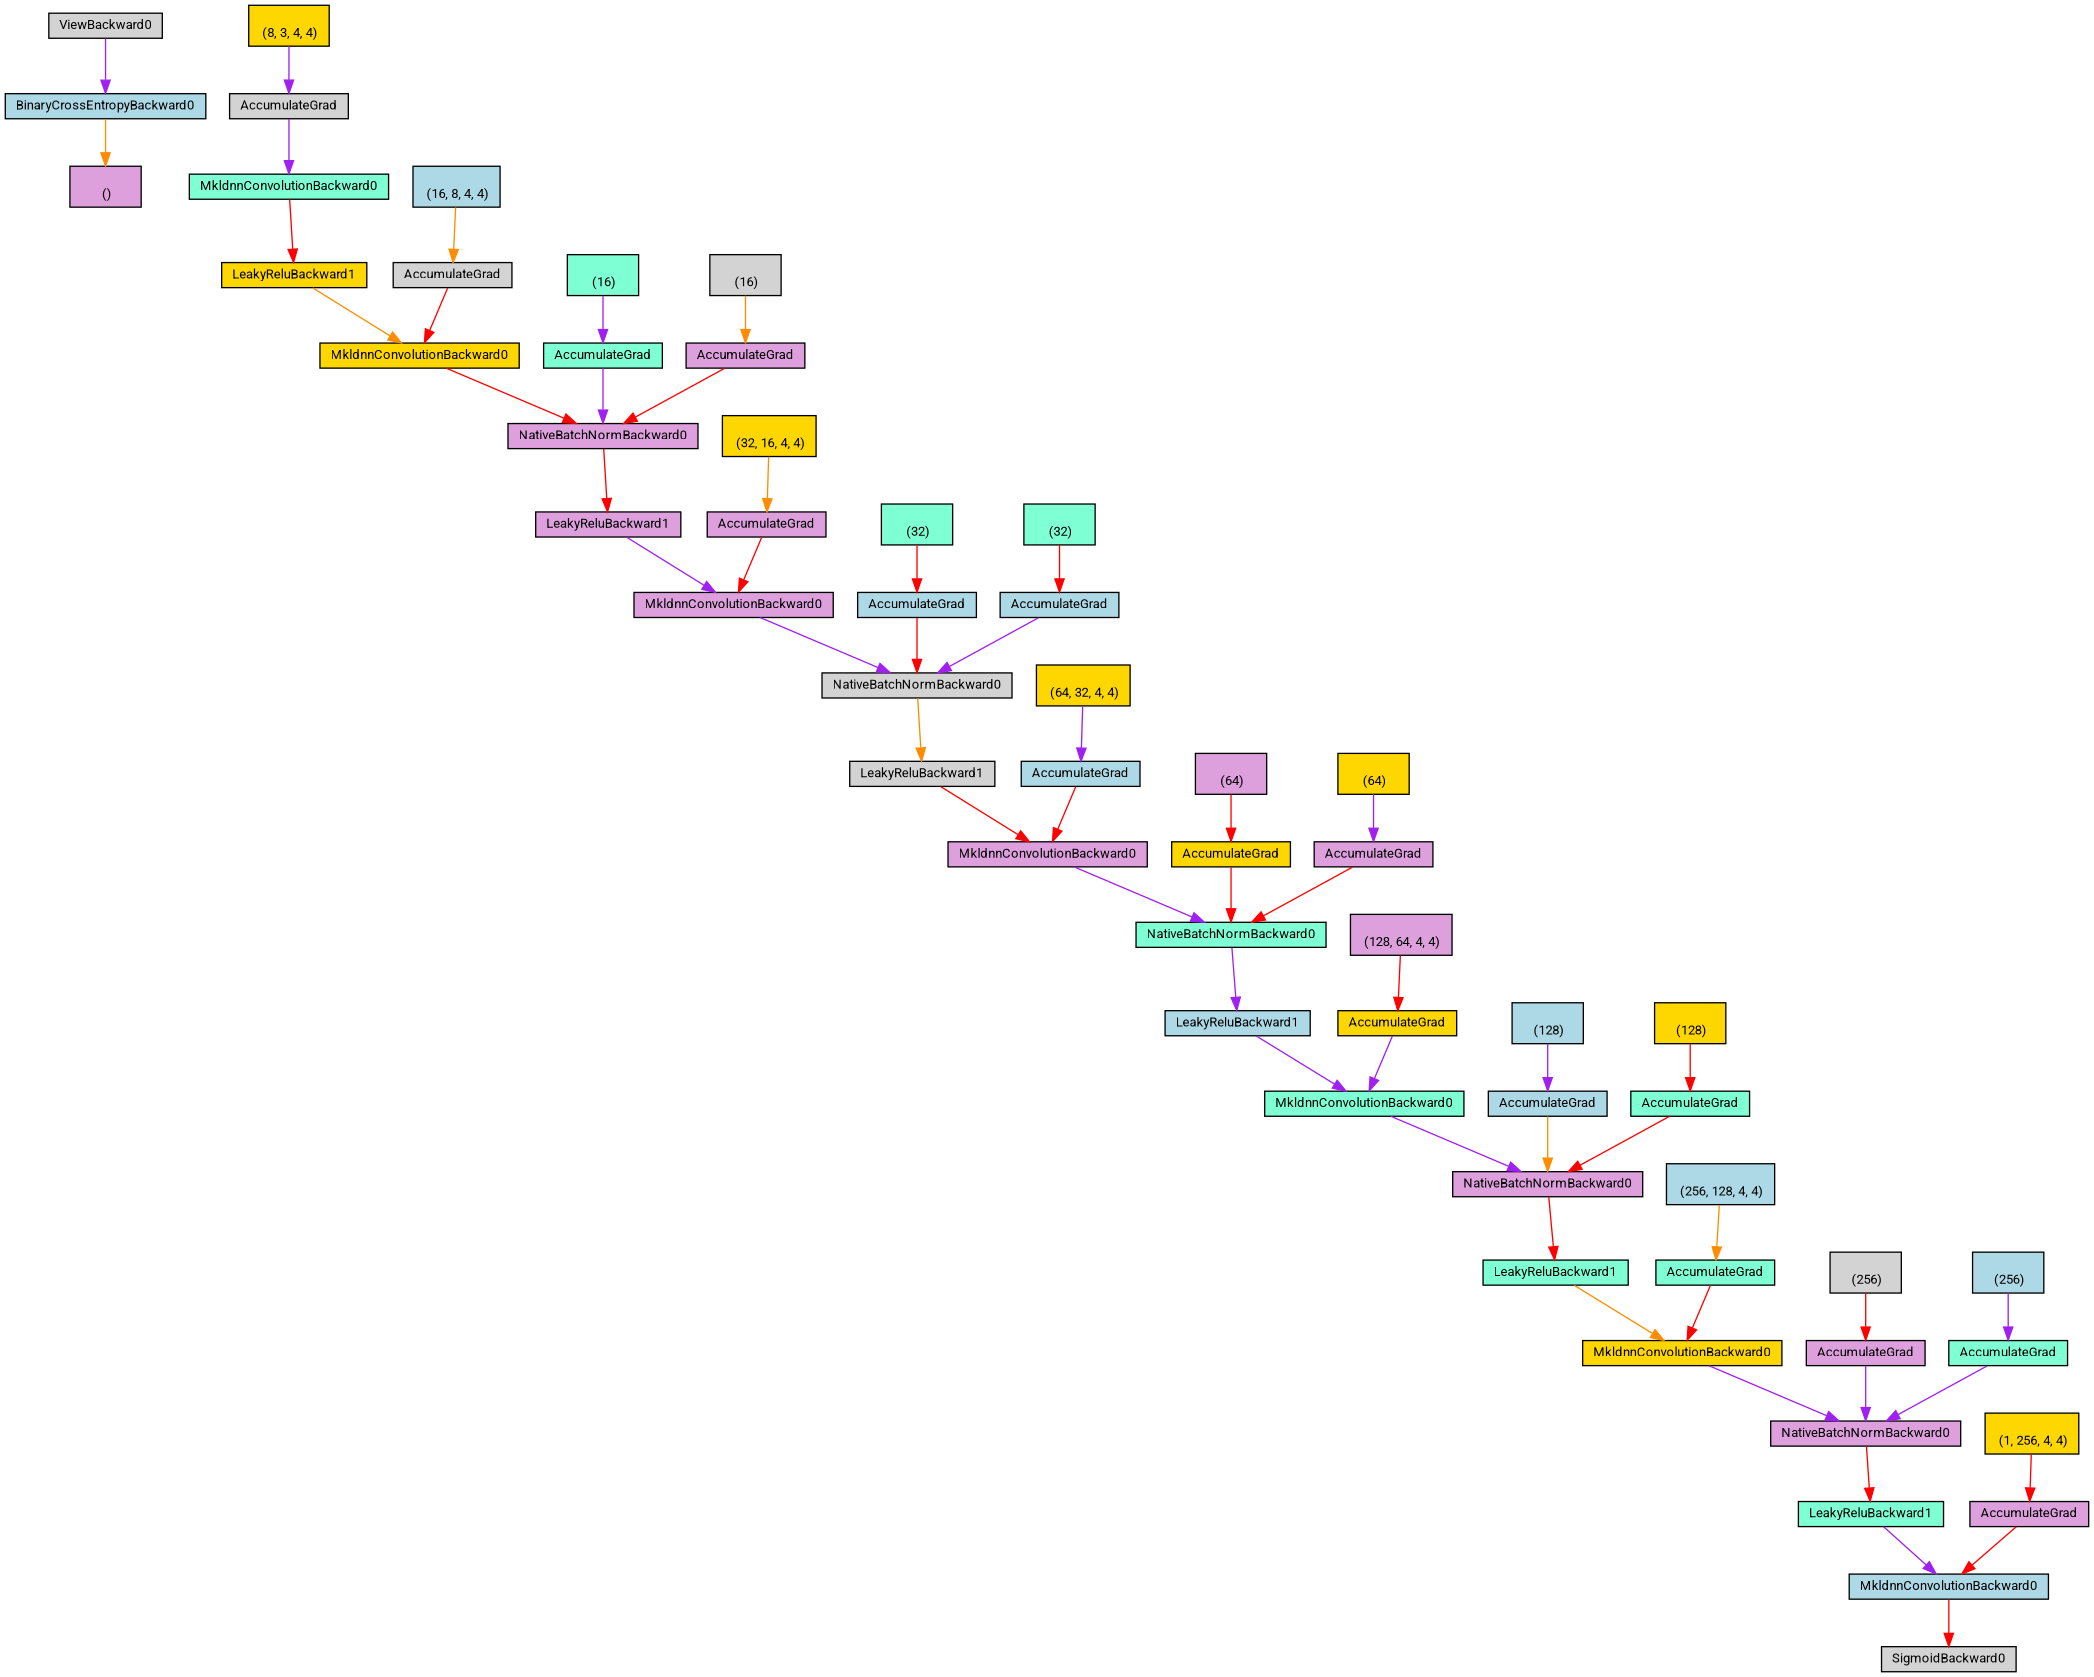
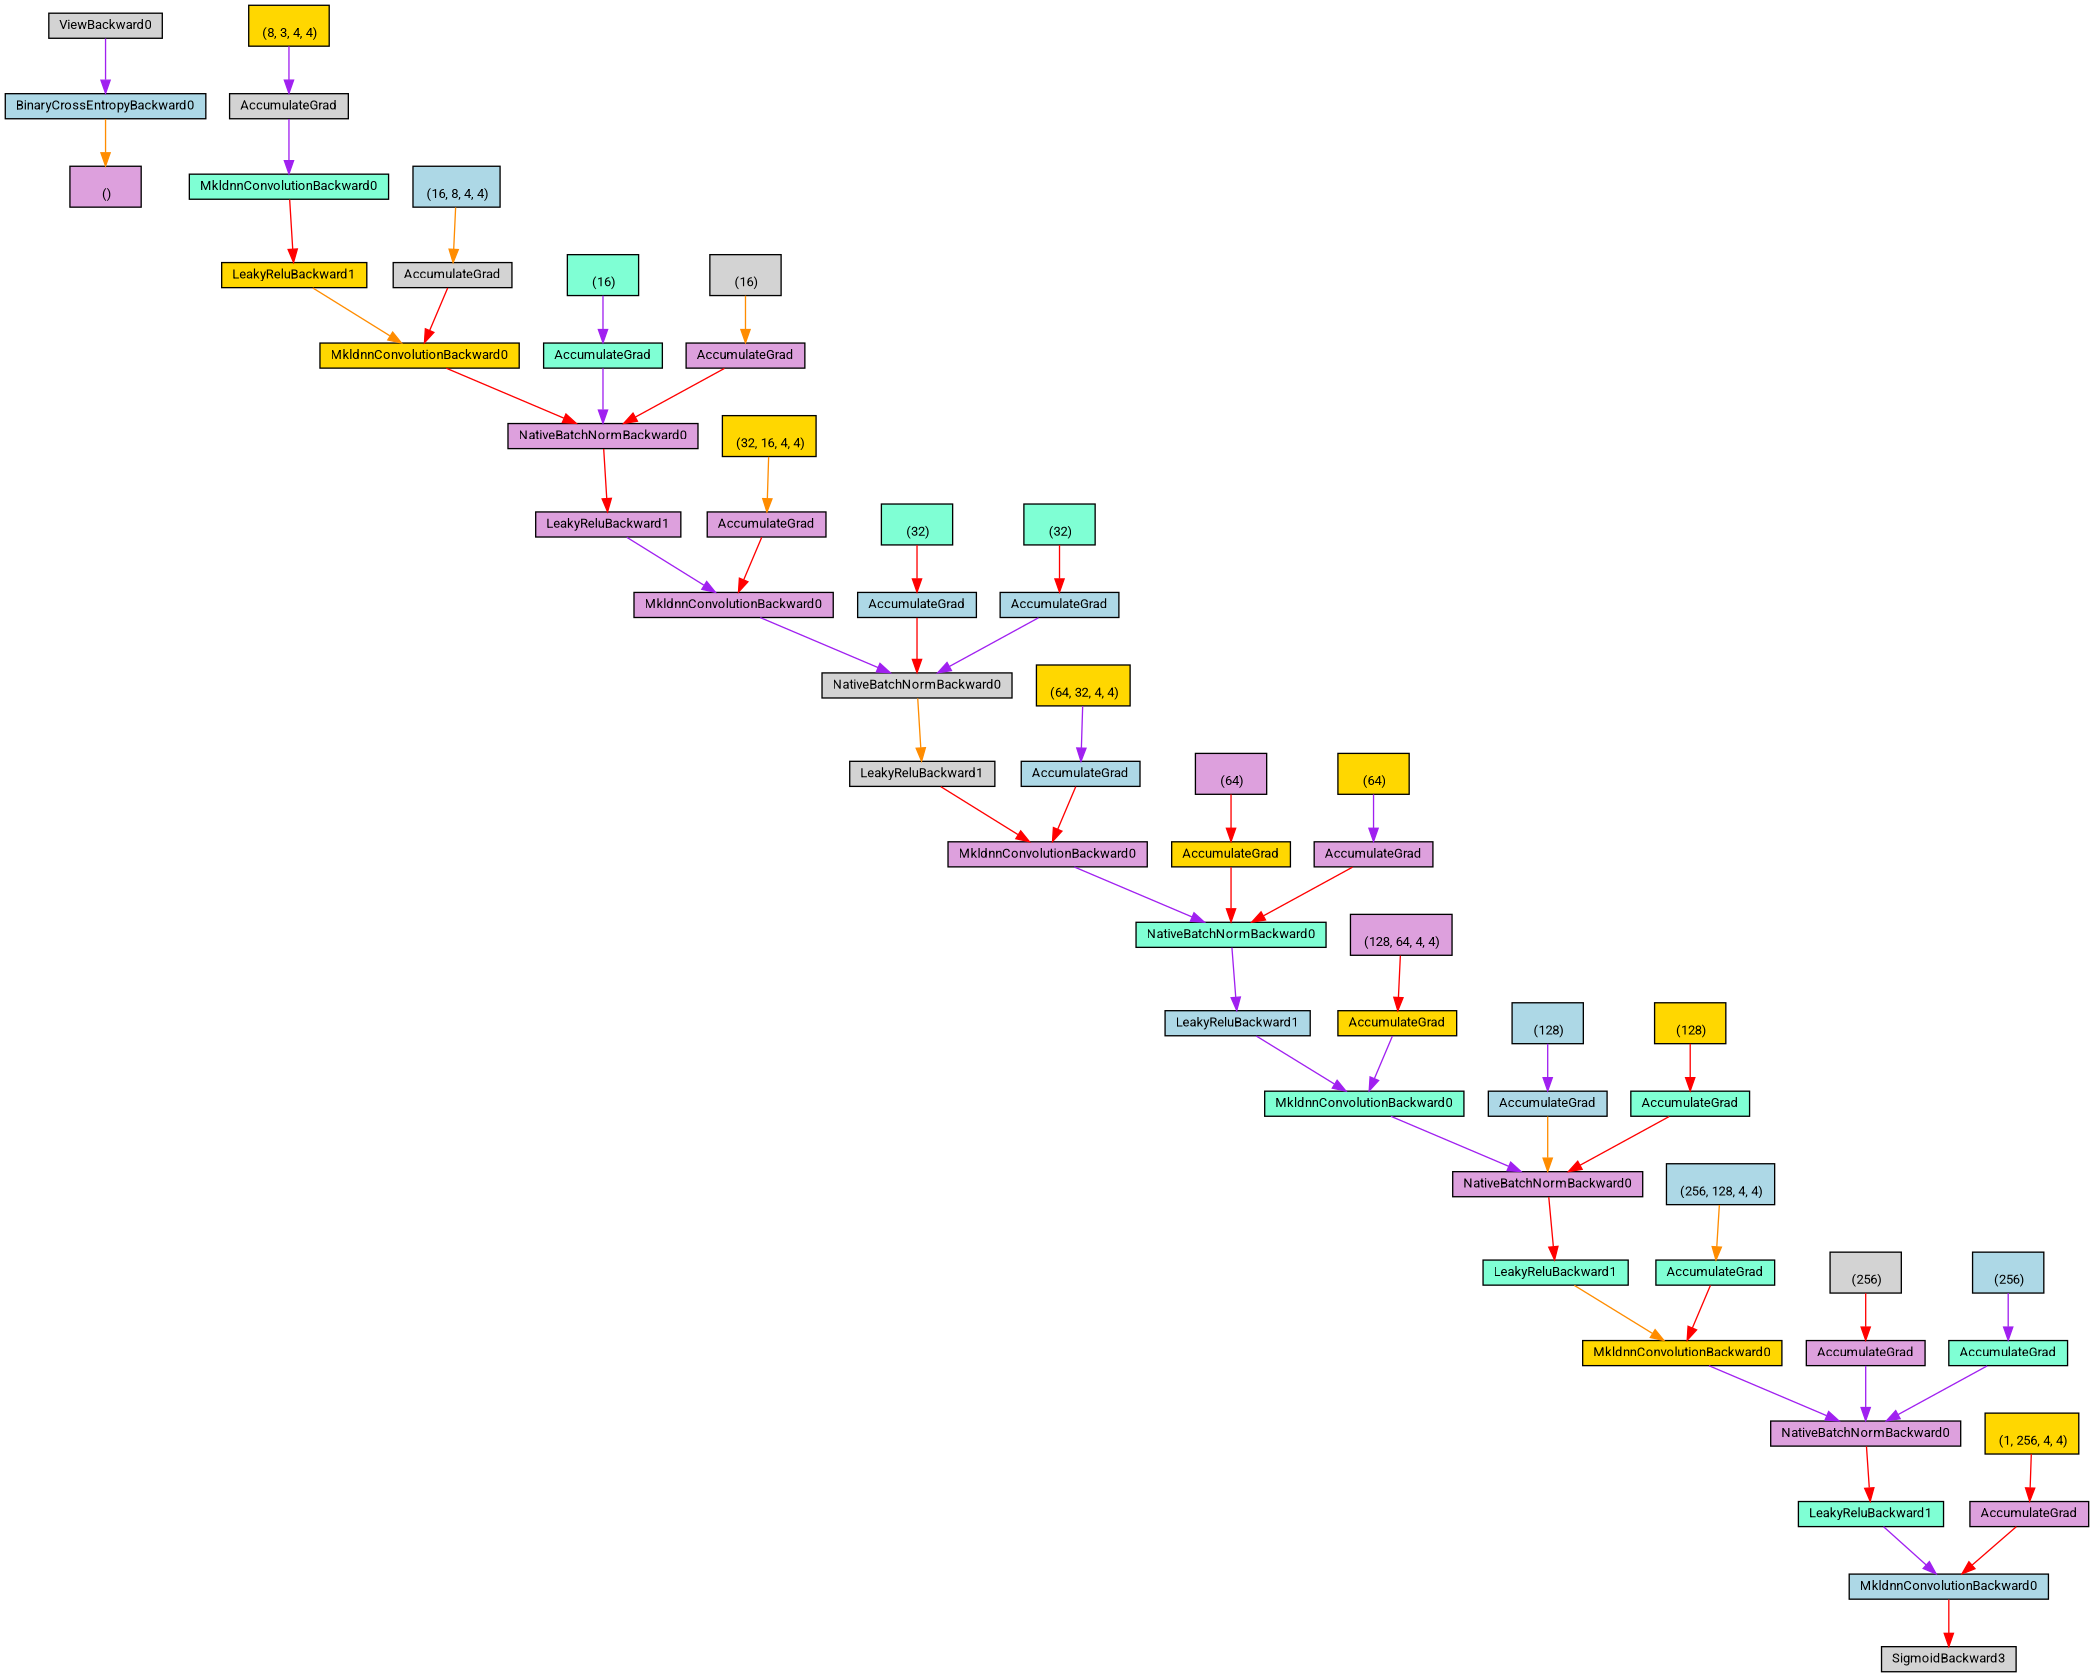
node "SigmoidBackward0": label "SigmoidBackward0" -> "SigmoidBackward3"
